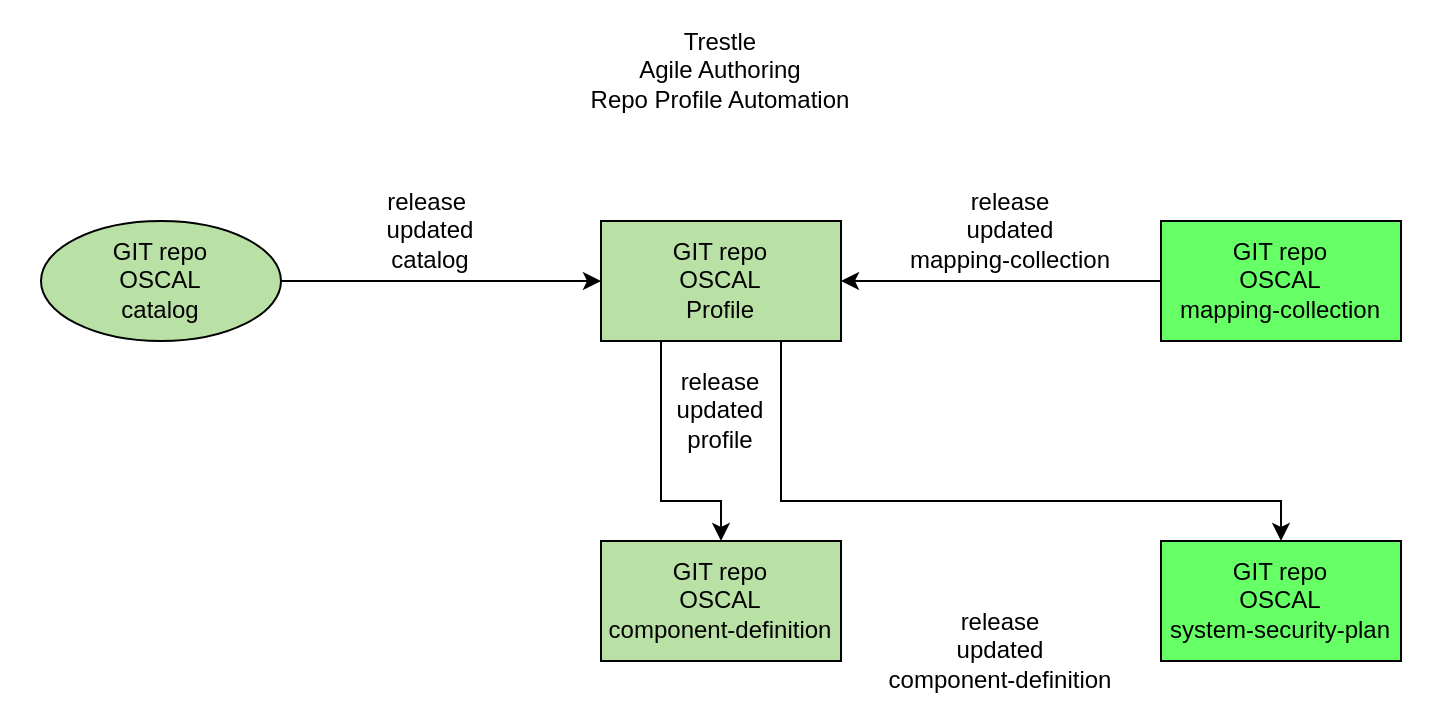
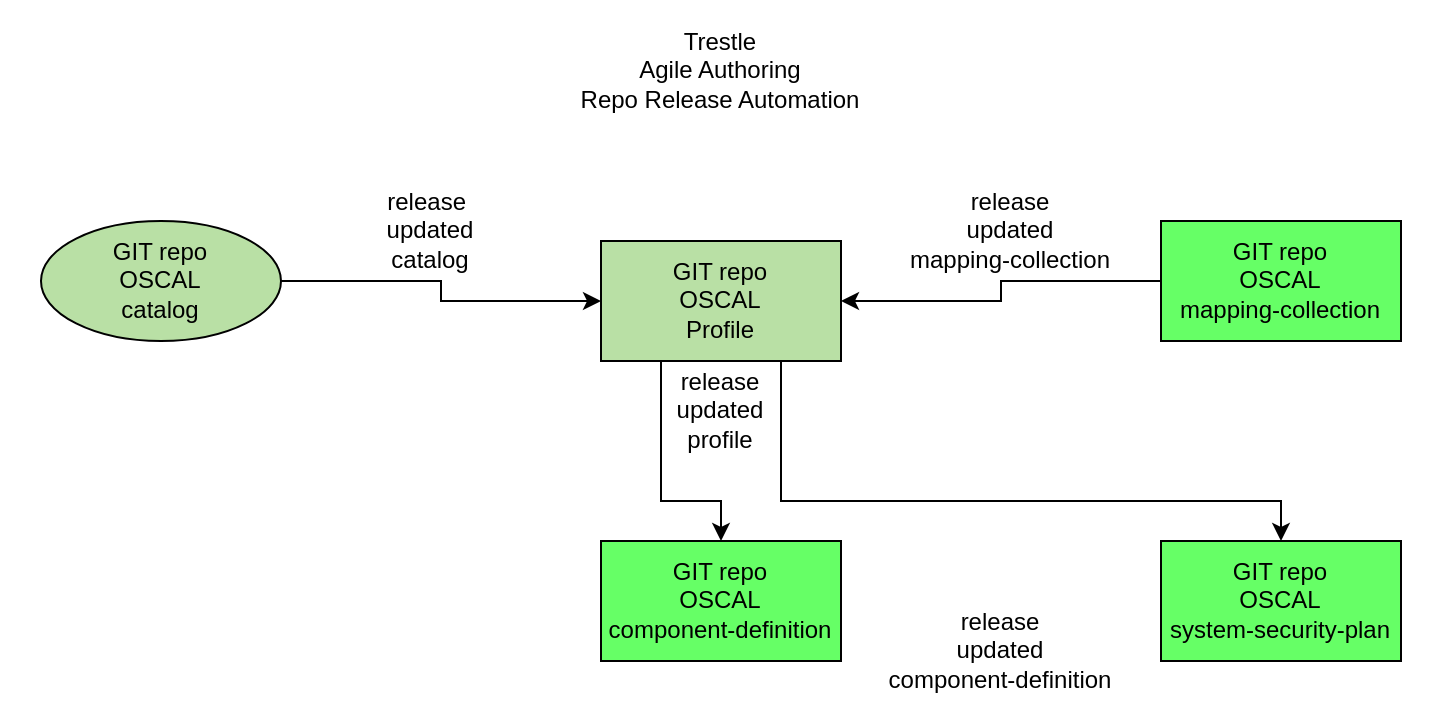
node "Trestle Agile Authoring Repo Profile Automation": label "Trestle Agile Authoring Repo Profile Automation" -> "Trestle Agile Authoring Repo Release Automation"
node "GIT repo OSCAL Profile": moved (721, 281) -> (721, 301)
node "GIT repo OSCAL component-definition": fillcolor #b9e0a5 -> #66ff66
